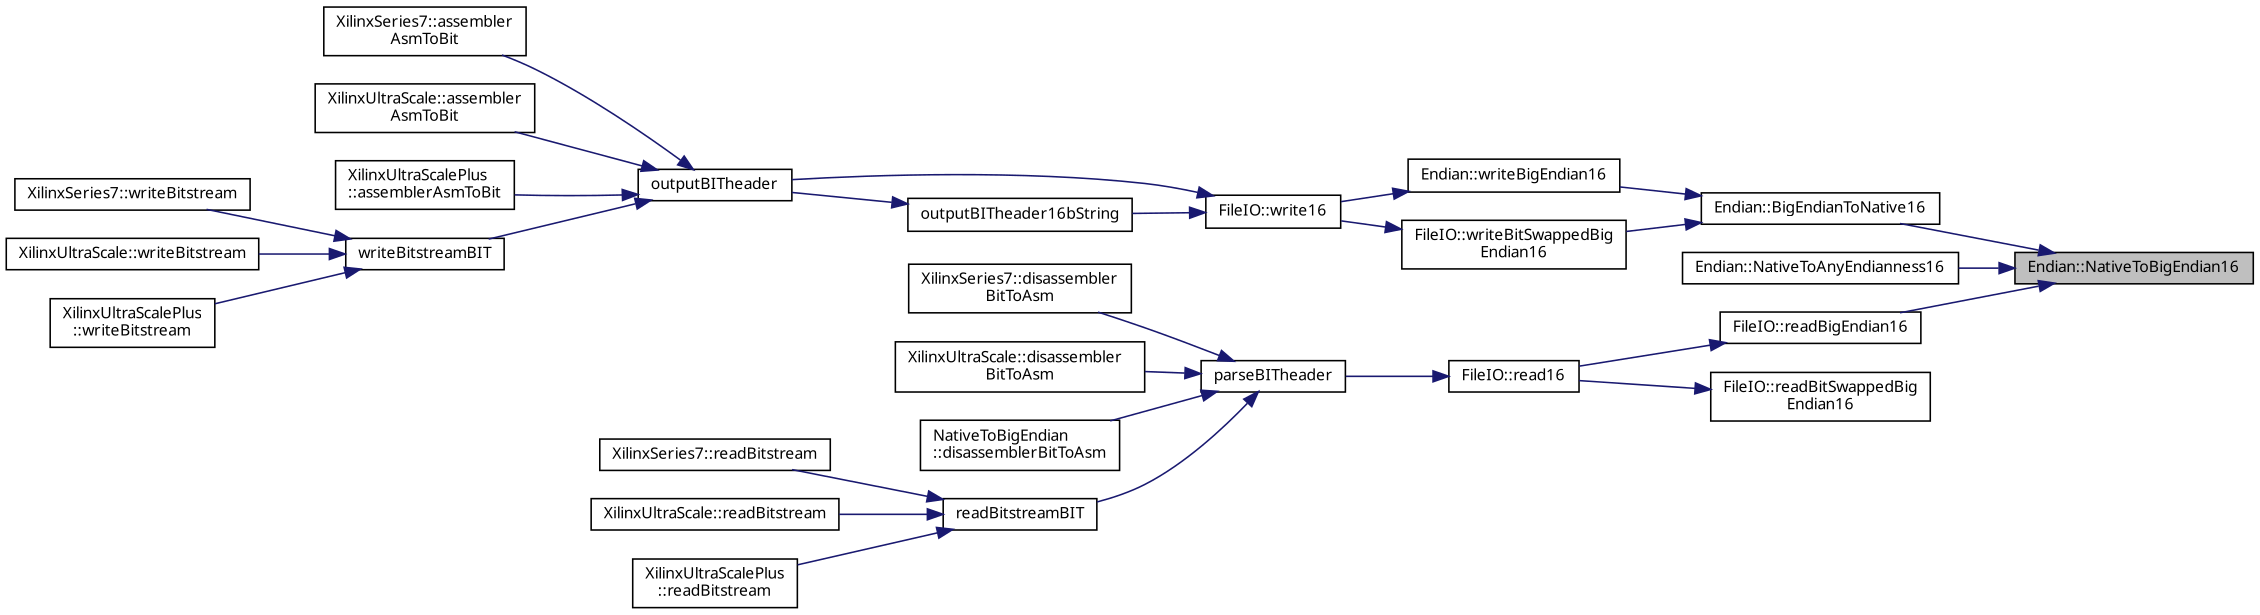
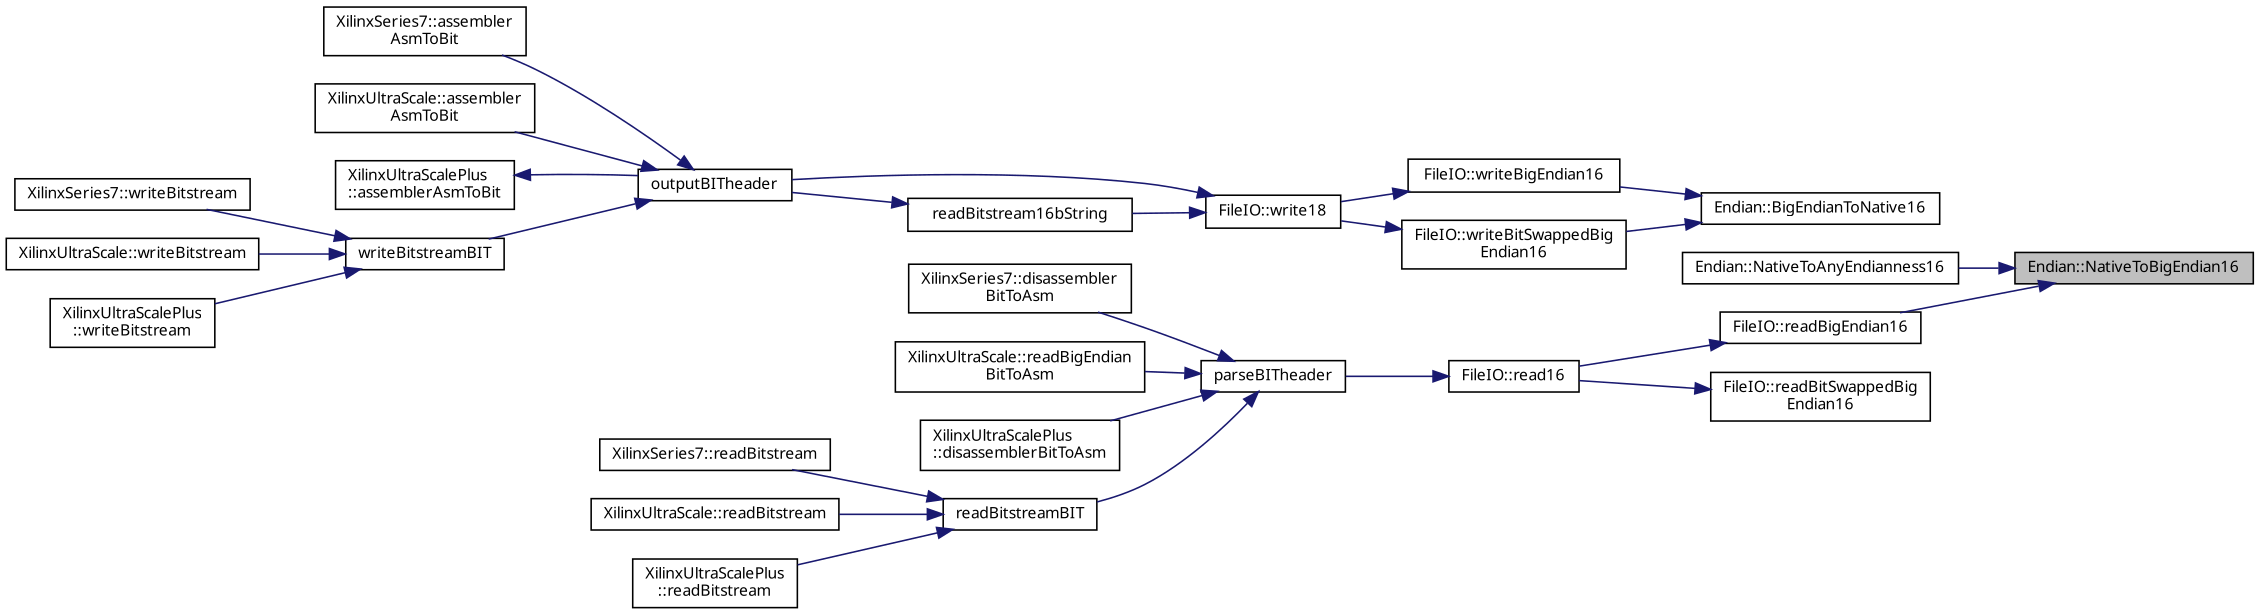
node "Endian::writeBigEndian16": label "Endian::writeBigEndian16" -> "FileIO::writeBigEndian16"
edge "XilinxUltraScalePlus ::assemblerAsmToBit" -> "outputBITheader": reversed
node "FileIO::write16": label "FileIO::write16" -> "FileIO::write18"
node "outputBITheader16bString": label "outputBITheader16bString" -> "readBitstream16bString"
edge "Endian::BigEndianToNative16" -> "Endian::NativeToBigEndian16": removed
node "XilinxUltraScale::disassembler BitToAsm": label "XilinxUltraScale::disassembler BitToAsm" -> "XilinxUltraScale::readBigEndian BitToAsm"
node "NativeToBigEndian ::disassemblerBitToAsm": label "NativeToBigEndian ::disassemblerBitToAsm" -> "XilinxUltraScalePlus ::disassemblerBitToAsm"
